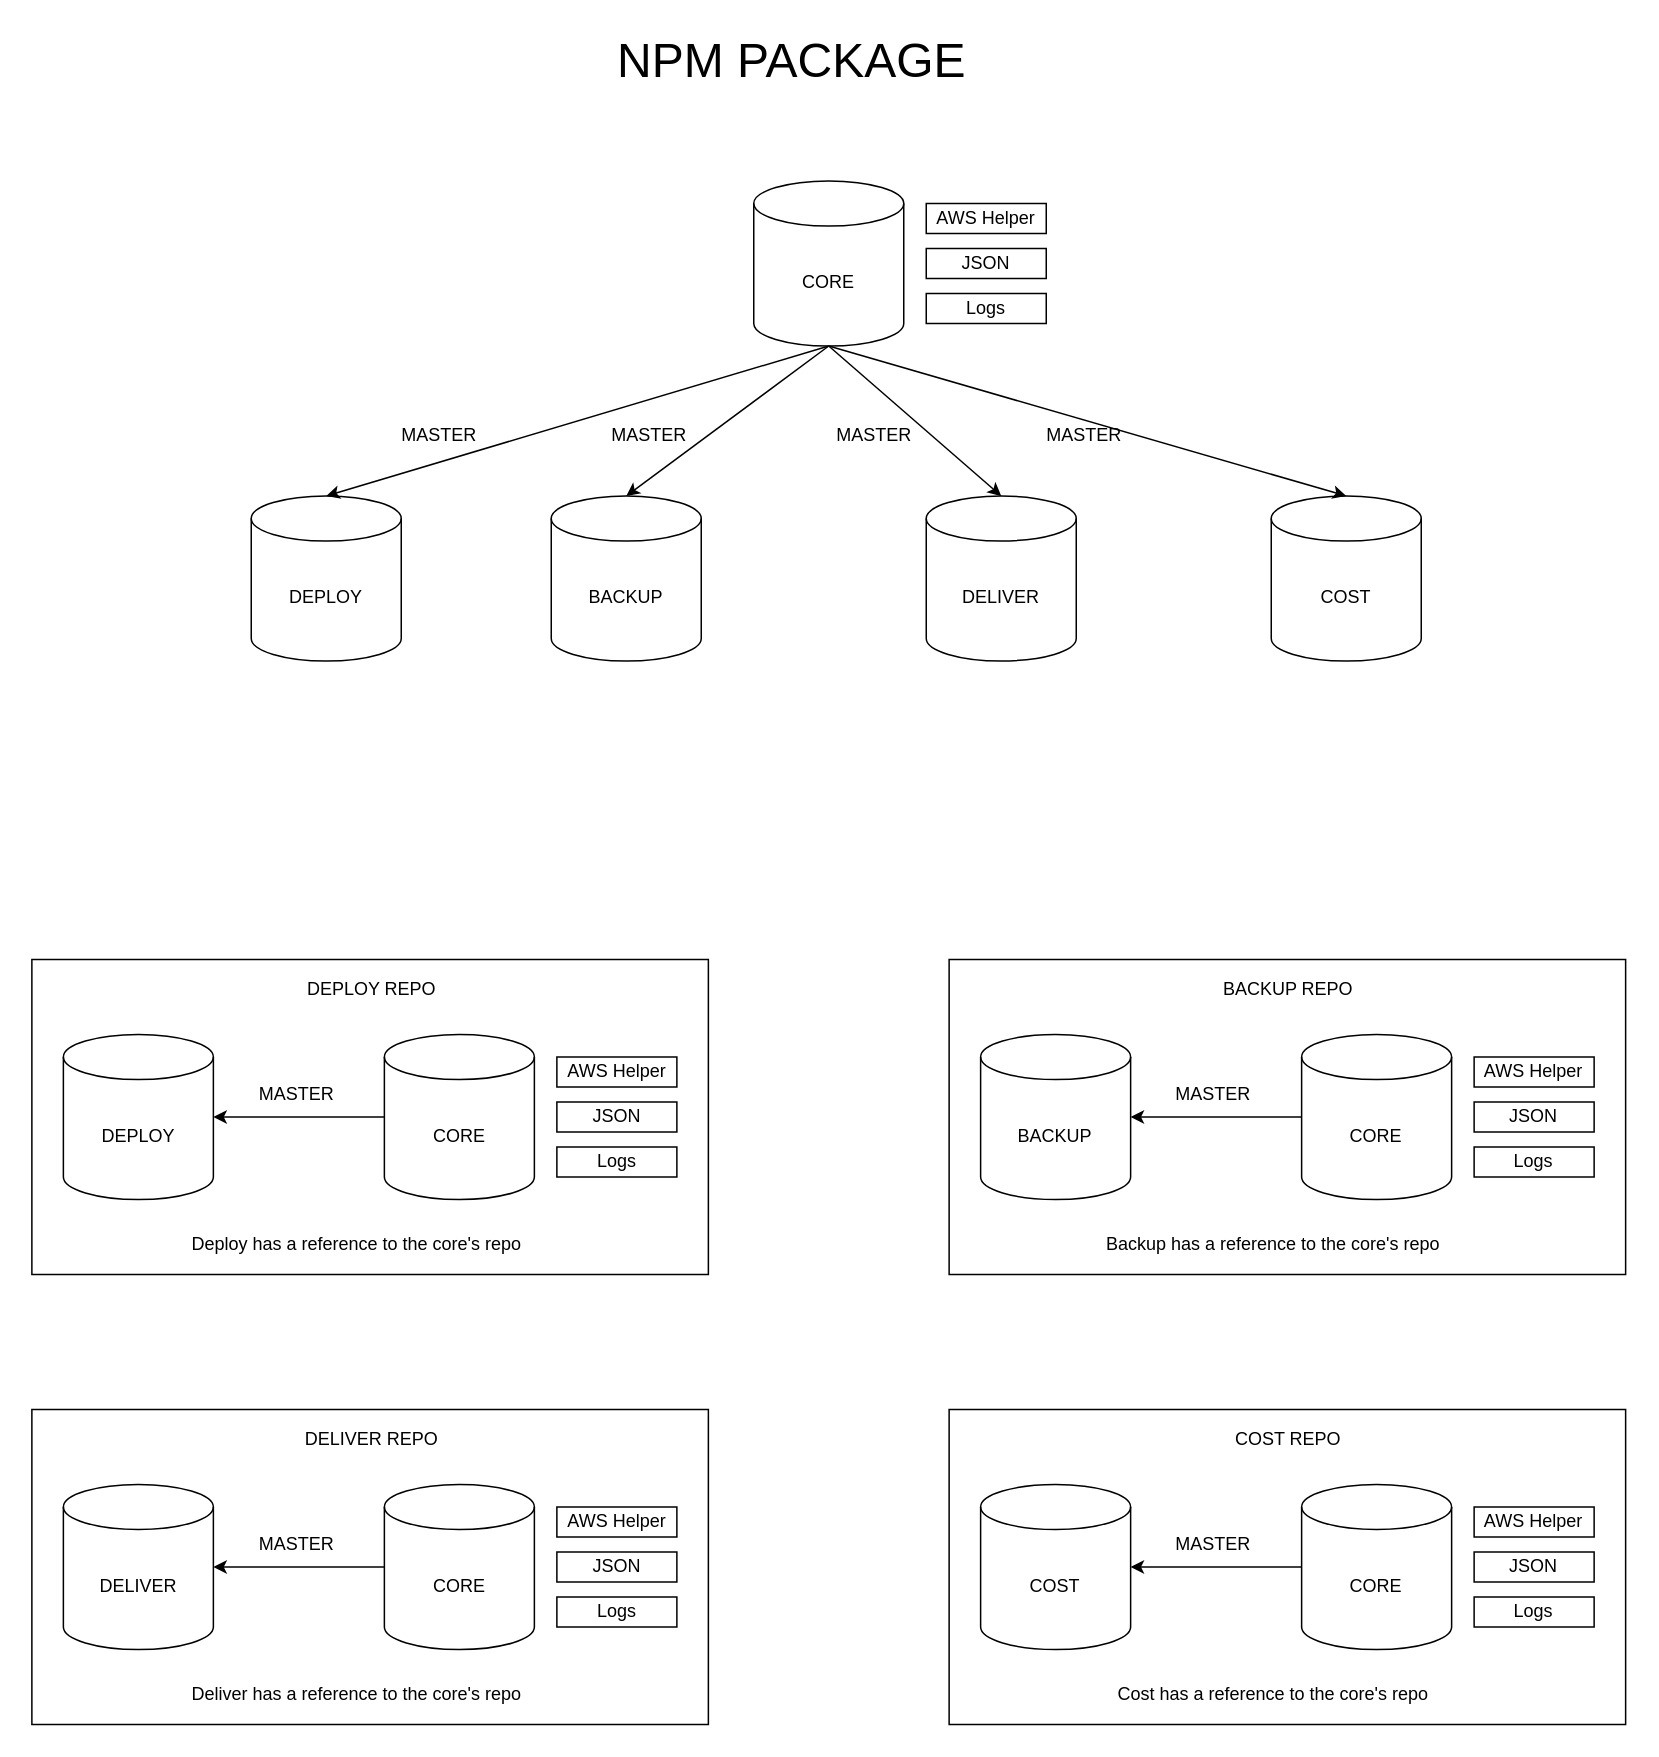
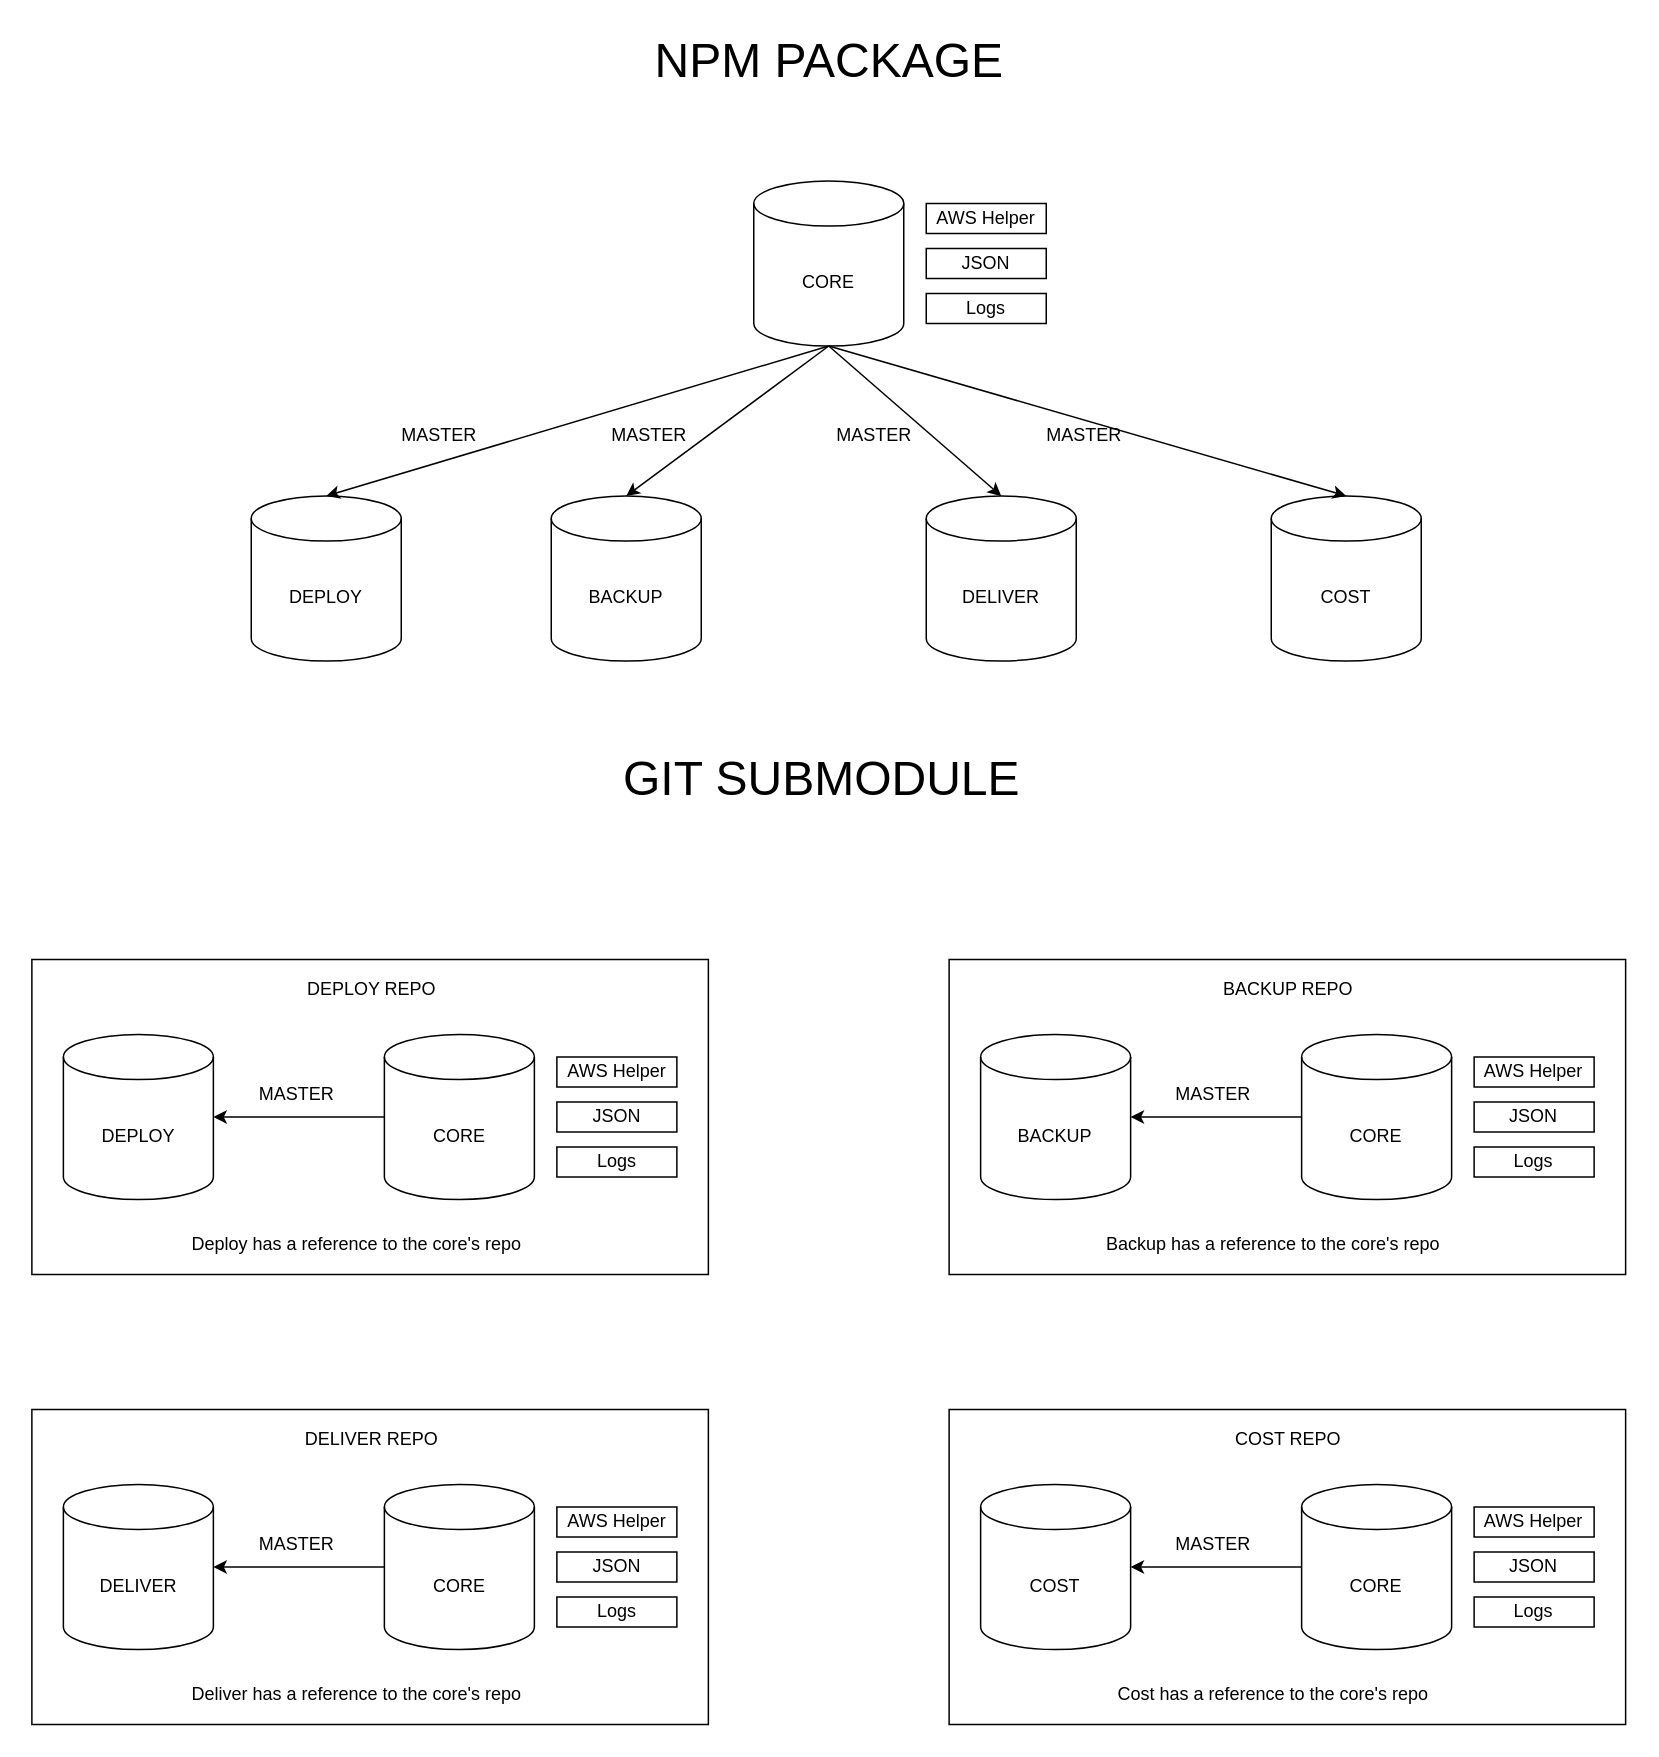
node "NPM PACKAGE": moved (791, 61) -> (829, 61)
node "GIT SUBMODULE": added
